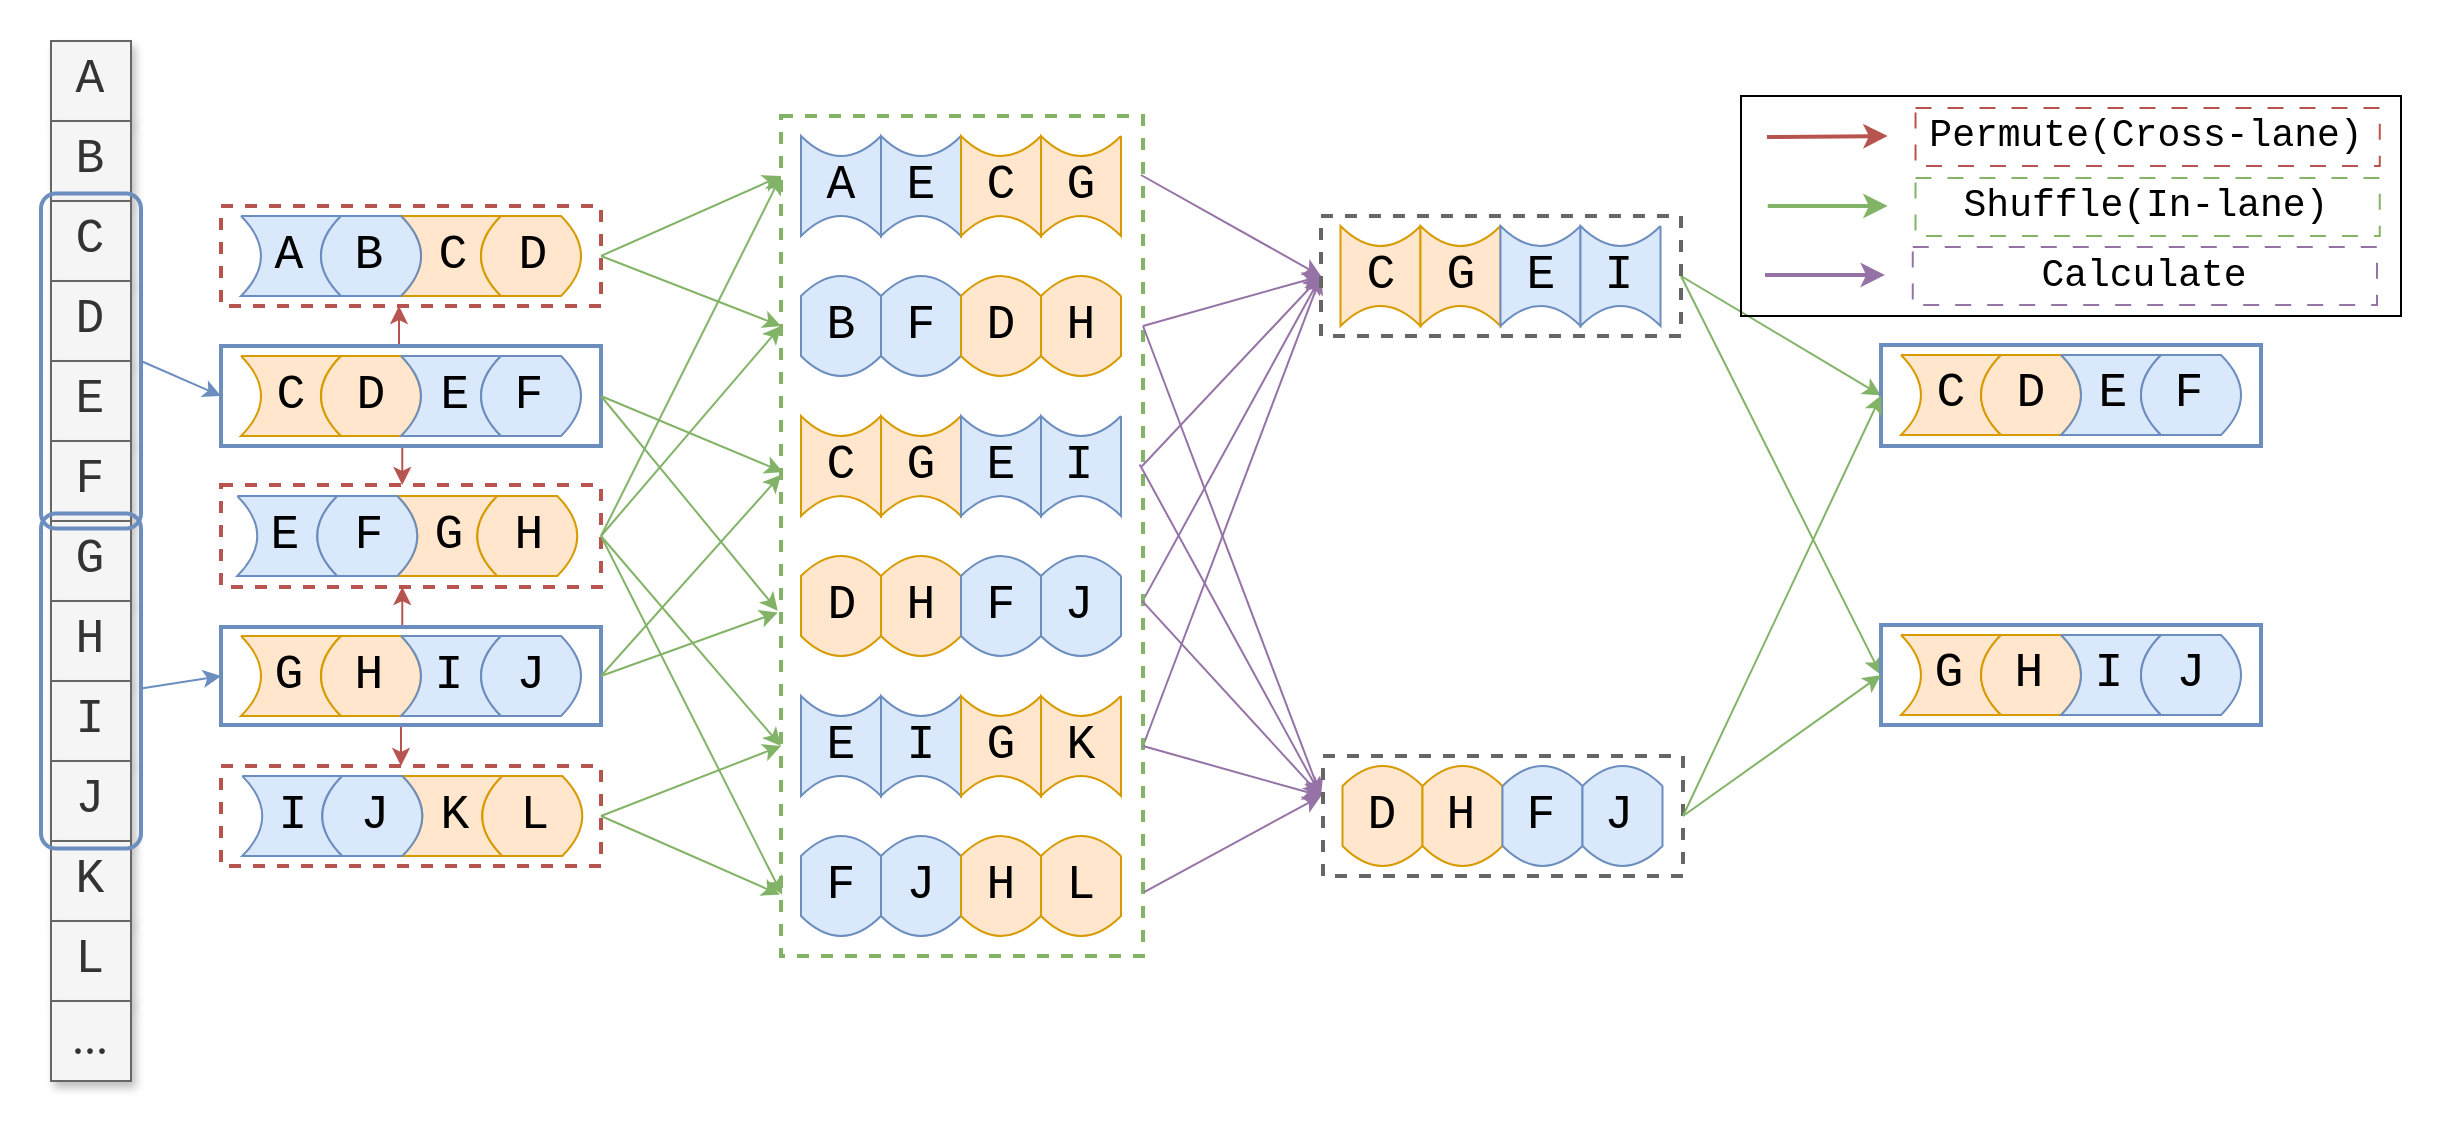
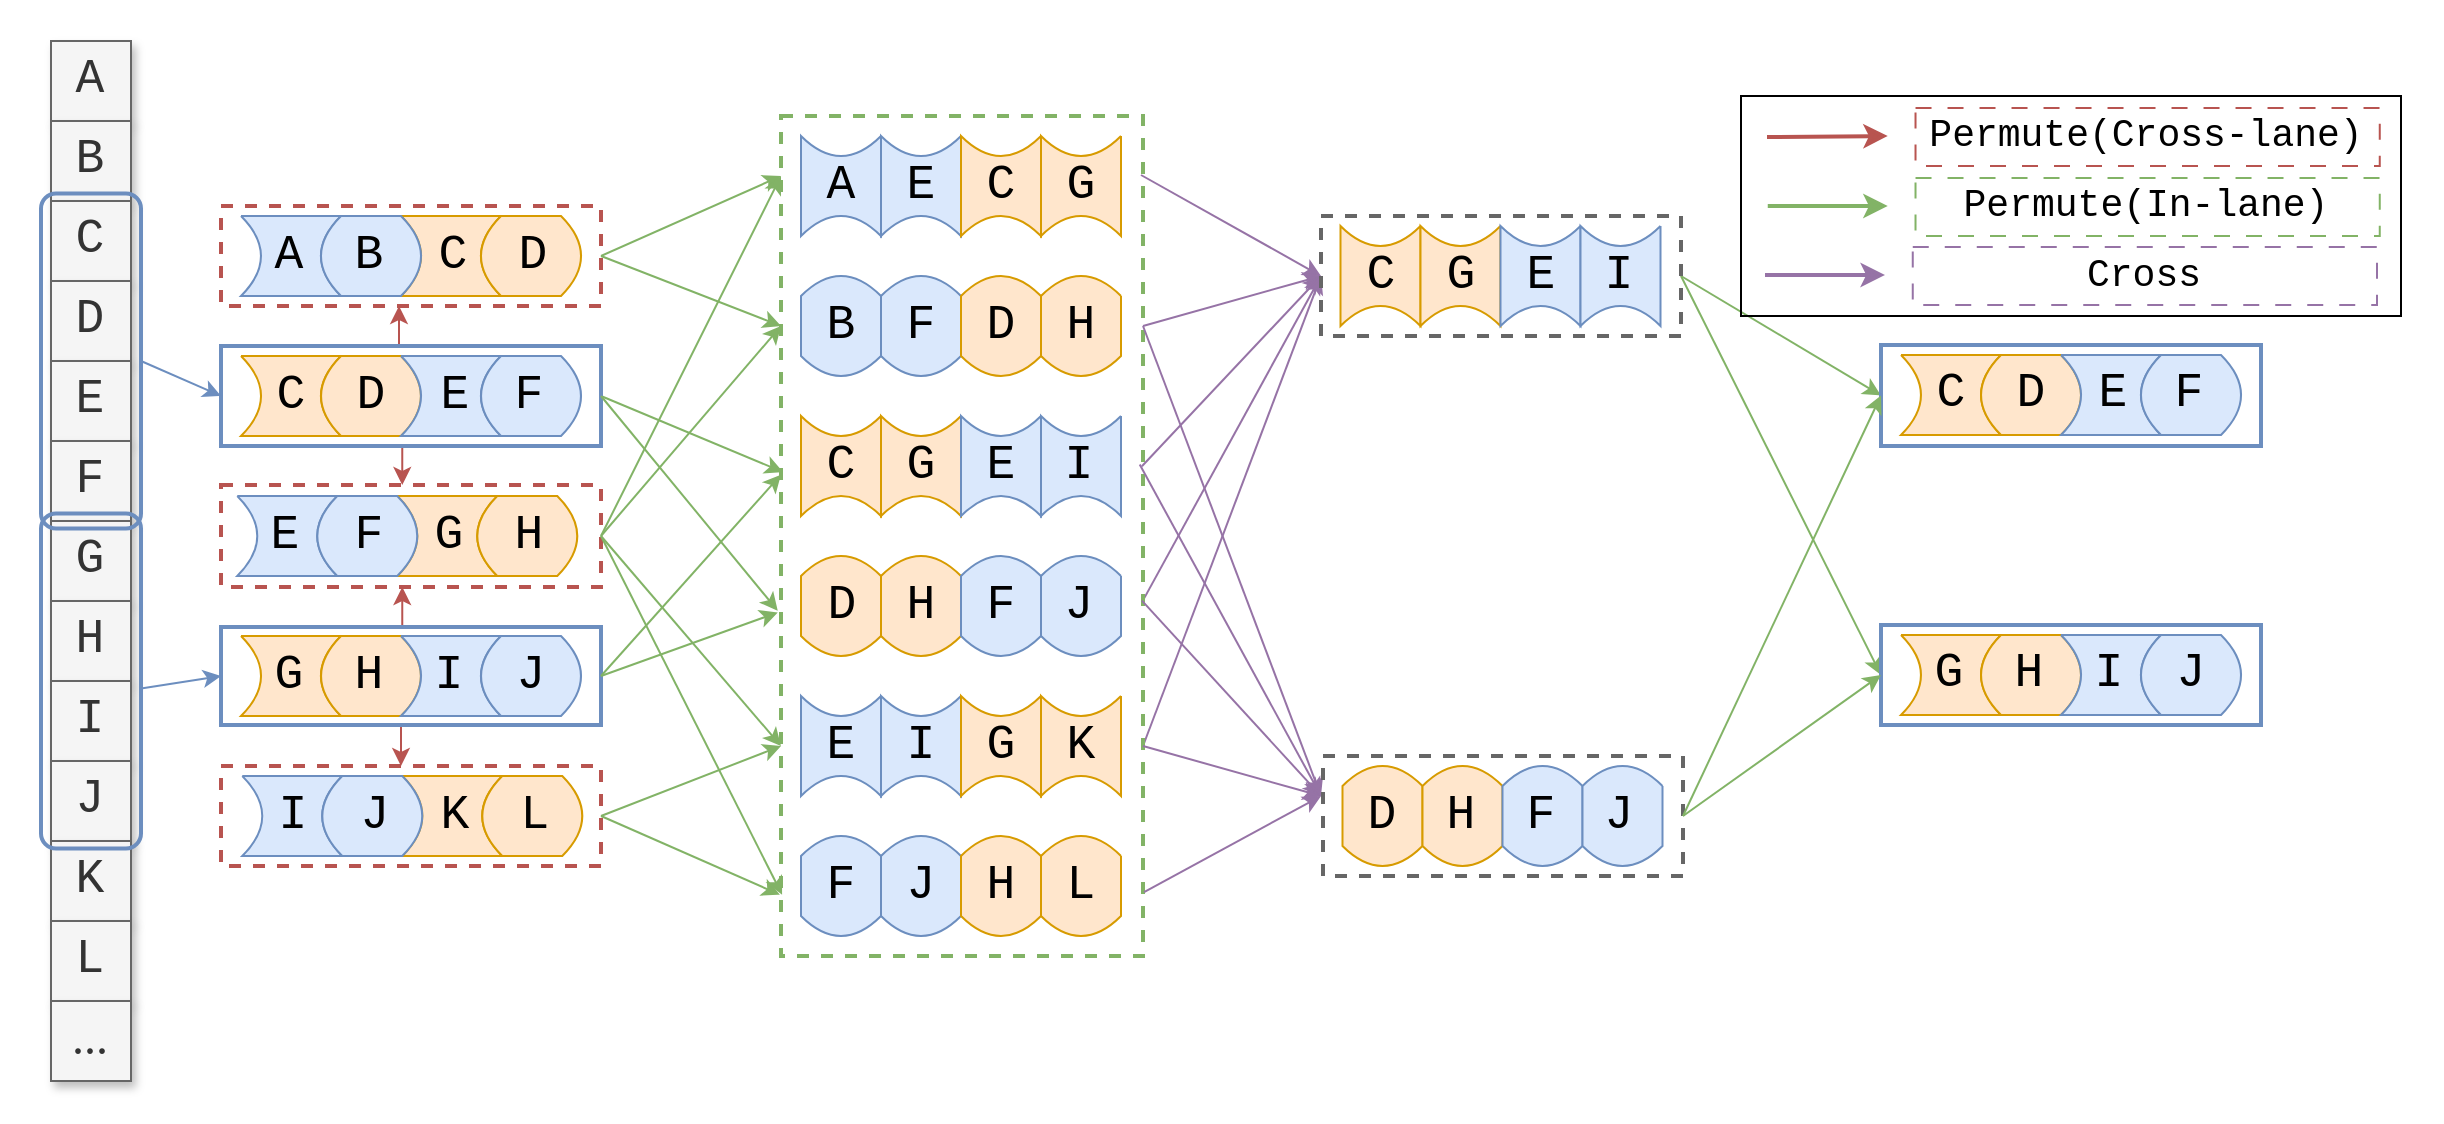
node "Shuffle(In-lane)": label "Shuffle(In-lane)" -> "Permute(In-lane)"
node "Calculate": label "Calculate" -> "Cross"
